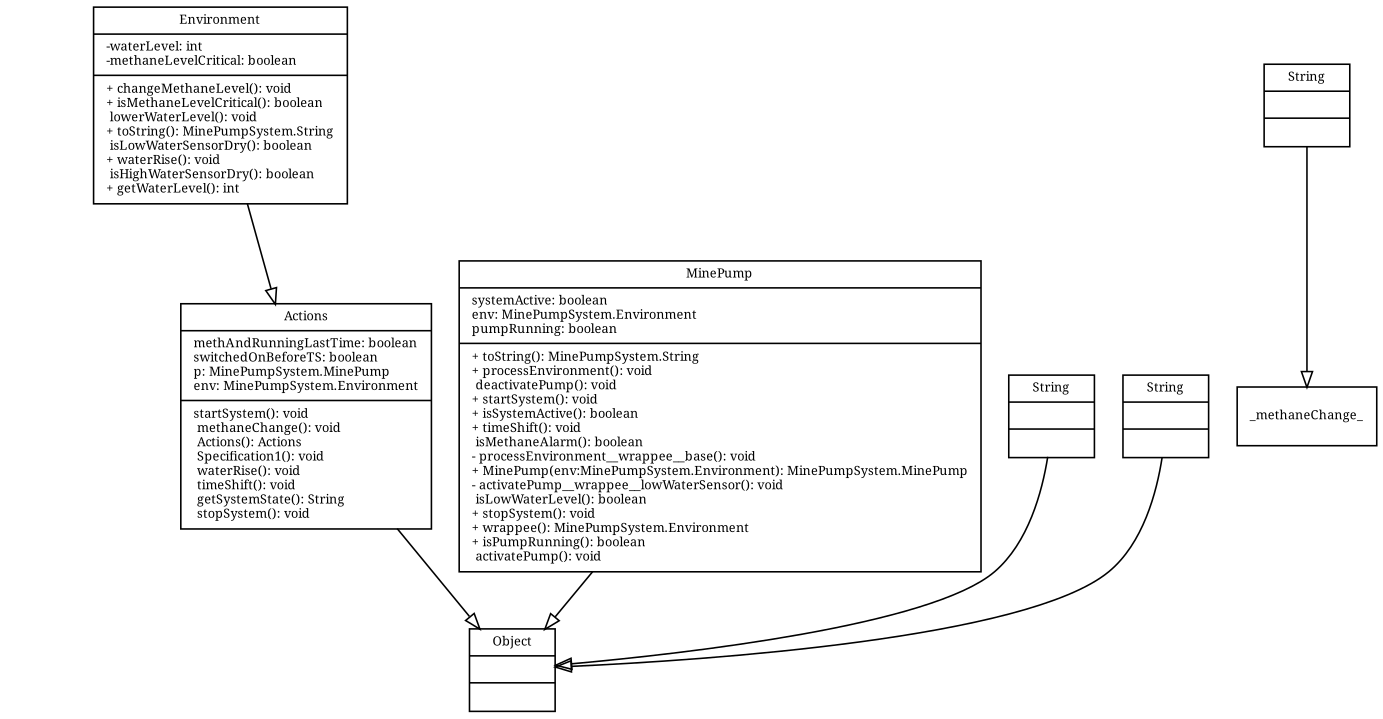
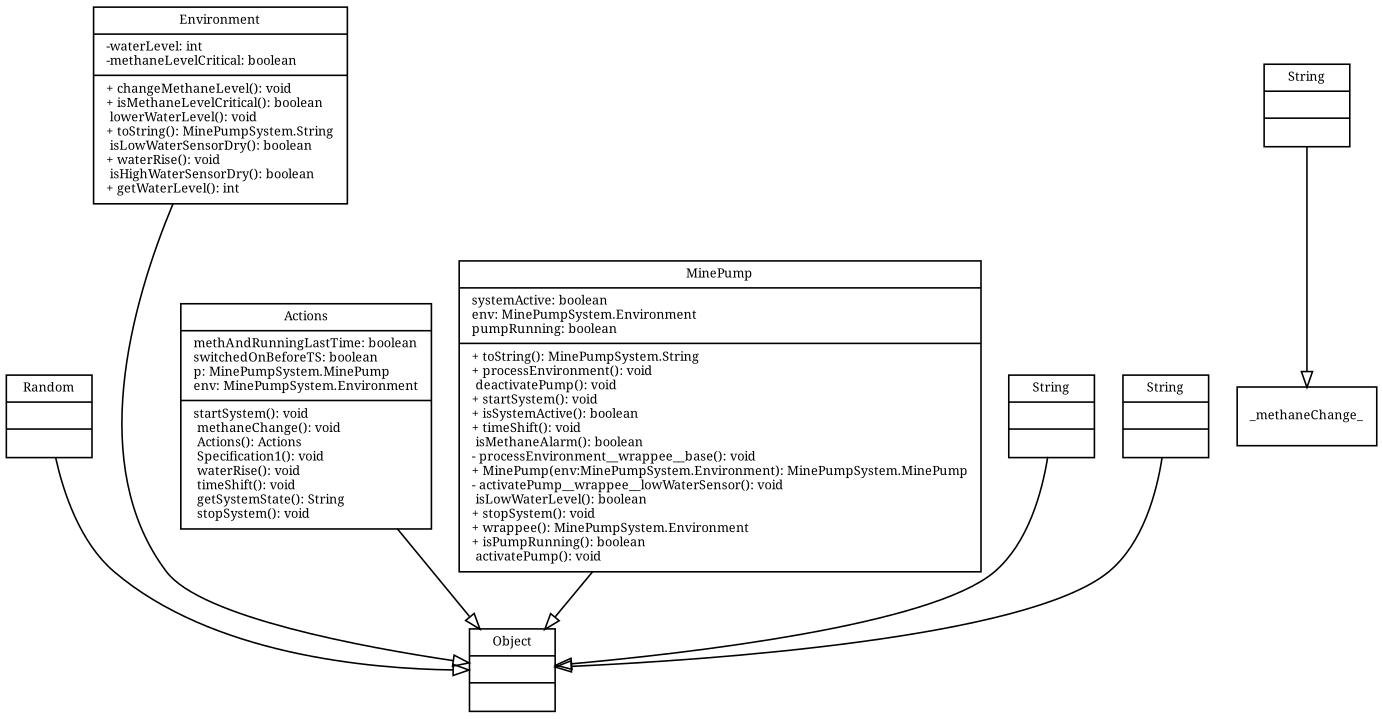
edge "Environment" -> "Actions": now "Environment" -> "Object"
node "Random": added
